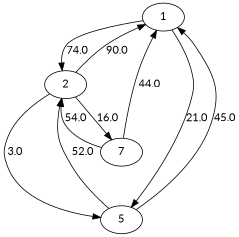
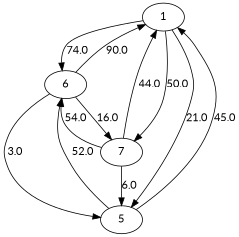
node "2": label "2" -> "6"
edge "1" -> "7": added, label "50.0"
edge "7" -> "5": added, label "6.0"
